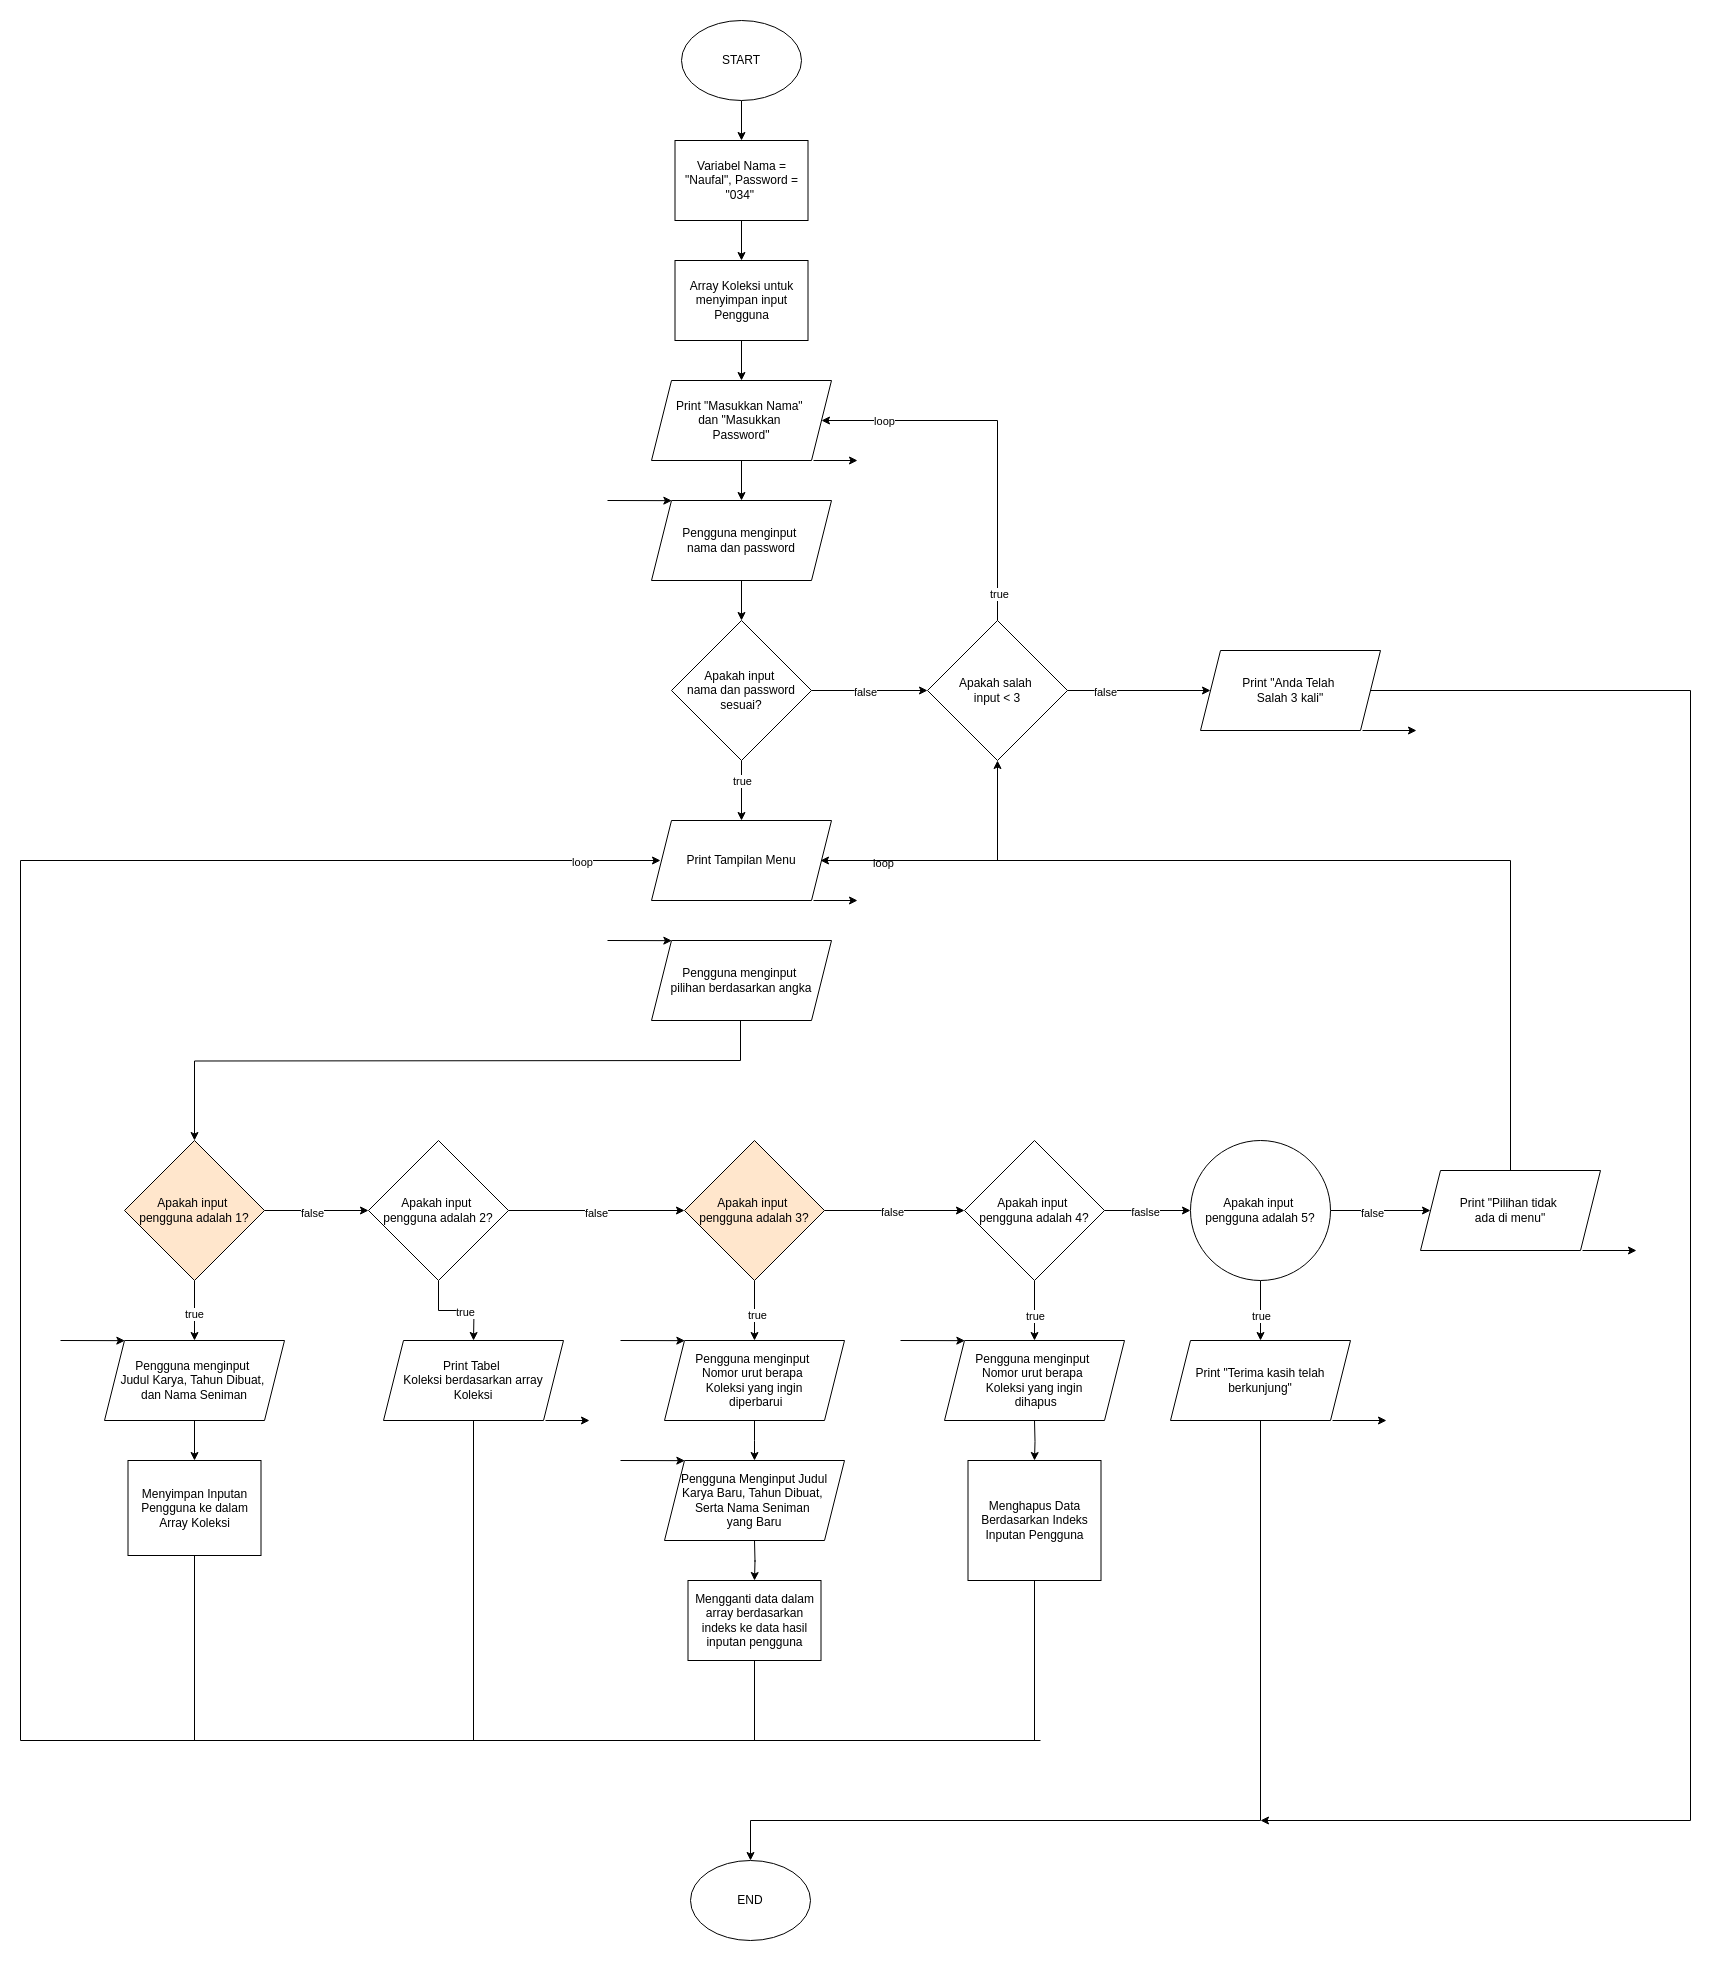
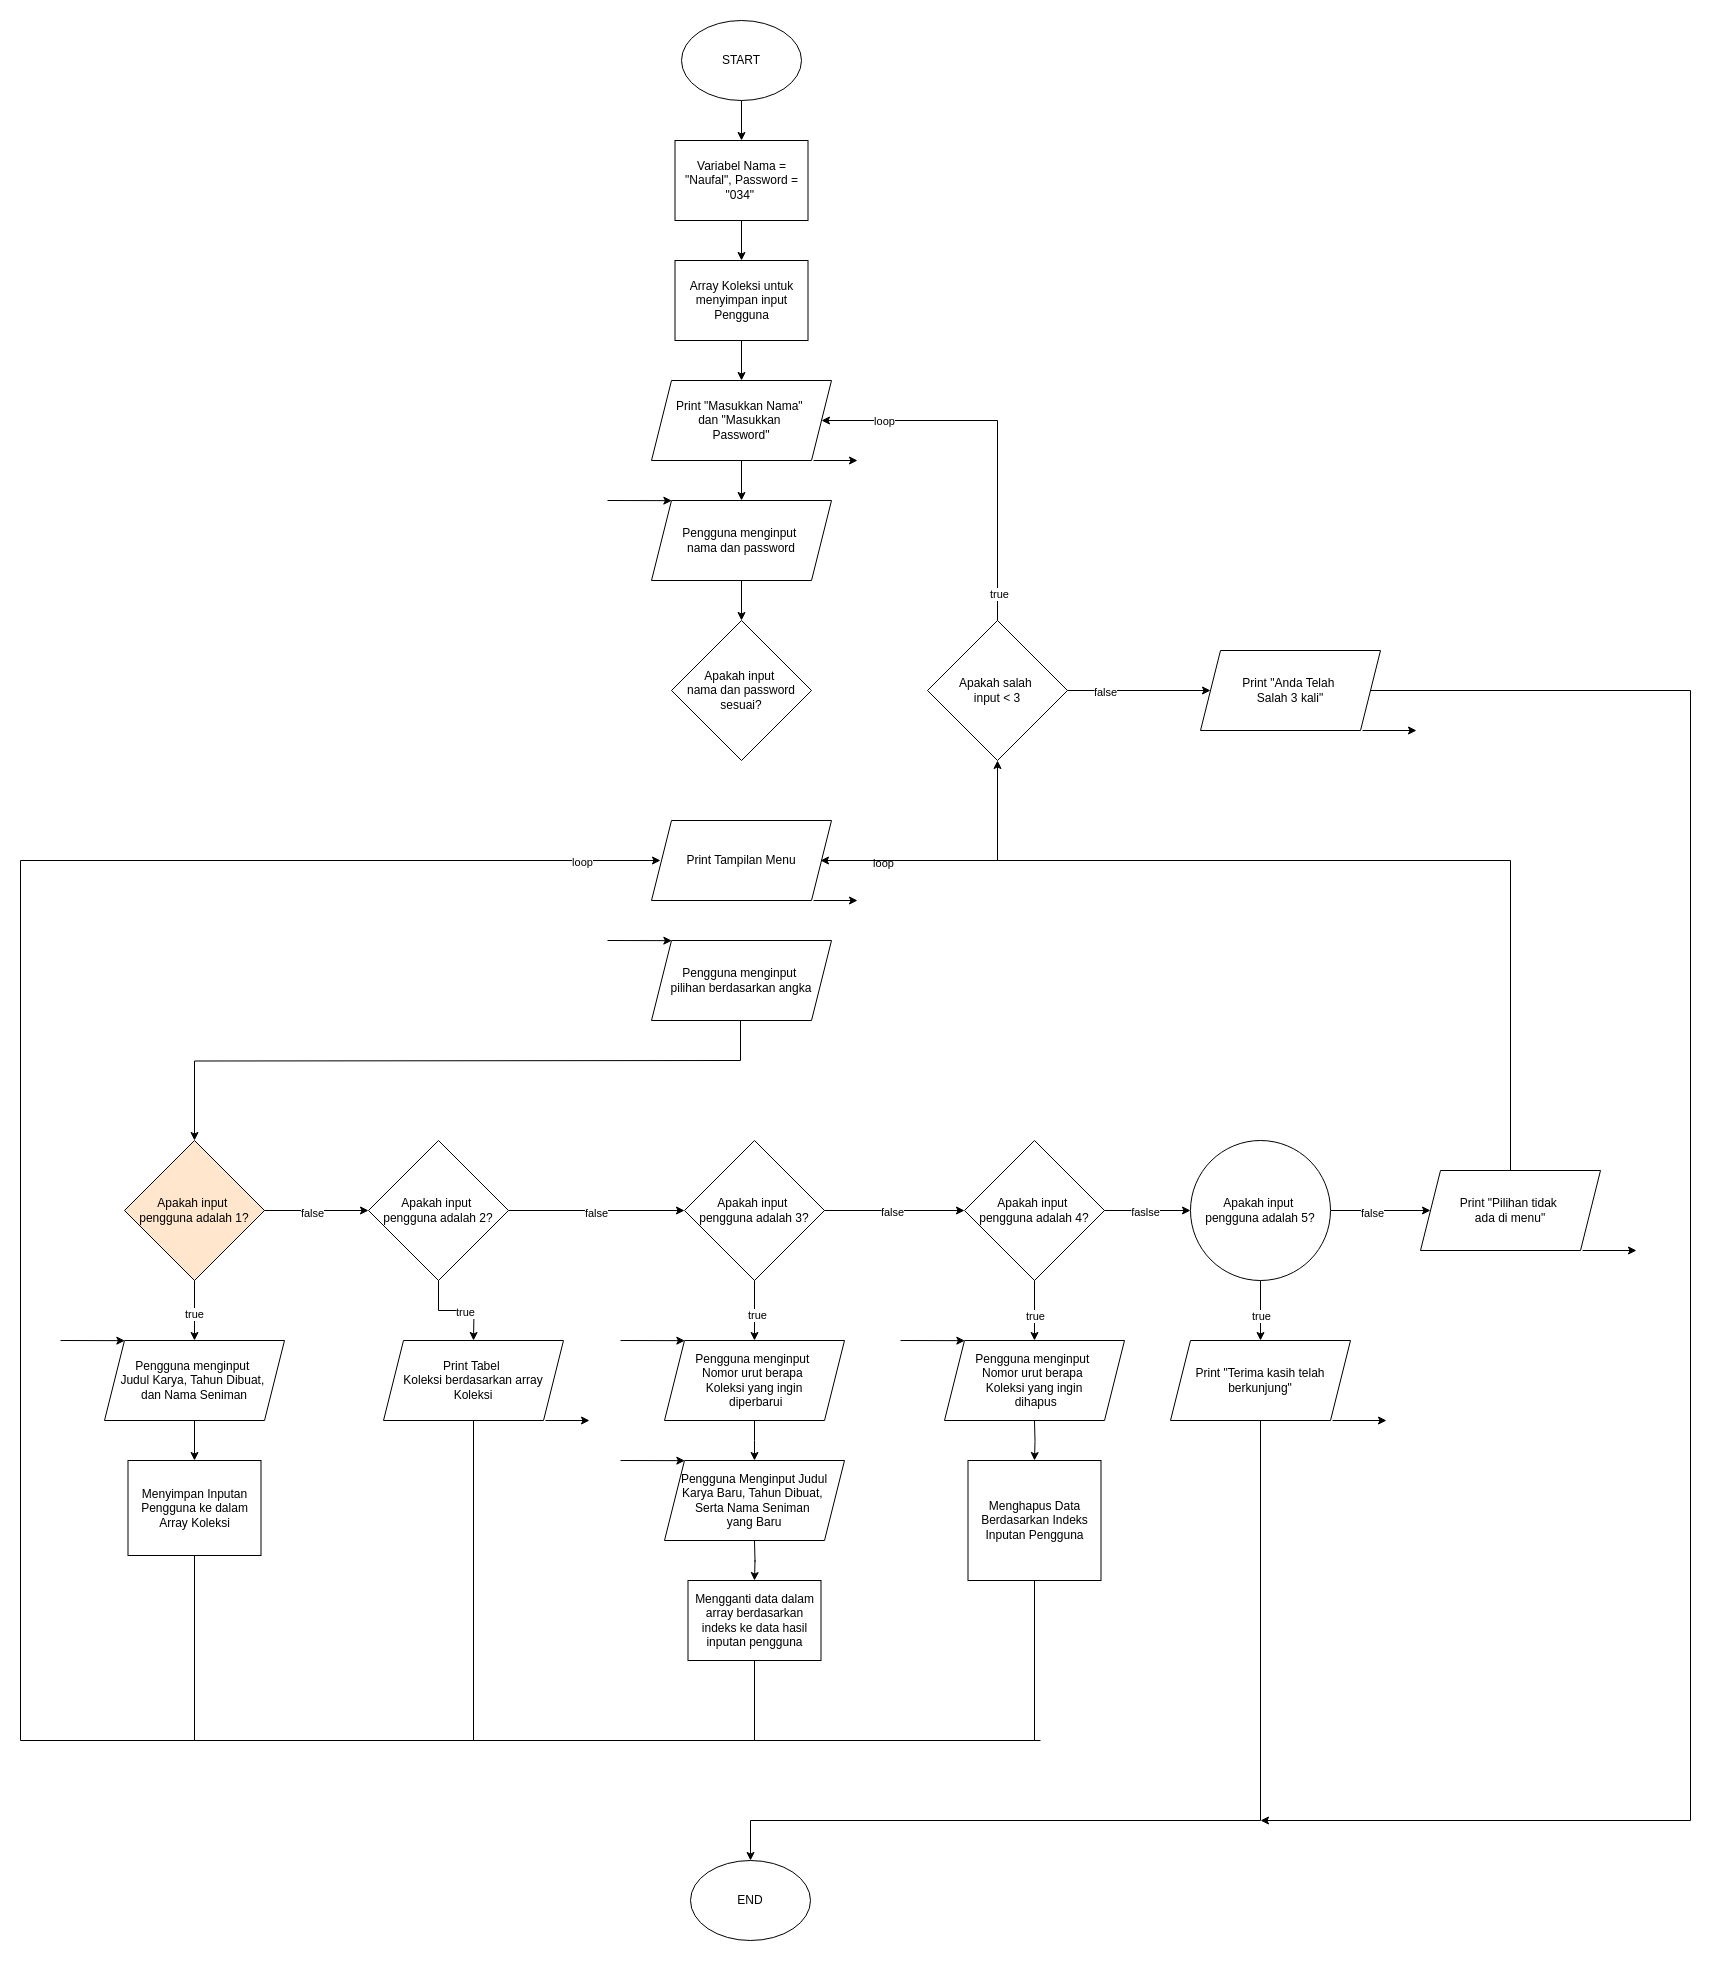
edge "Apakah input nama dan password sesuai?" -> "Apakah salah input < 3": removed, label "false"
edge "Apakah input nama dan password sesuai?" -> "Print Tampilan Menu": removed, label "true"
node "Apakah input pengguna adalah 3?": fillcolor #ffe6cc -> #ffffff
